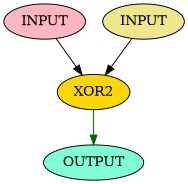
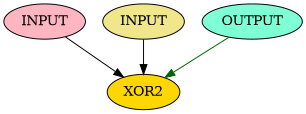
edge "XOR2" -> "OUTPUT": reversed
